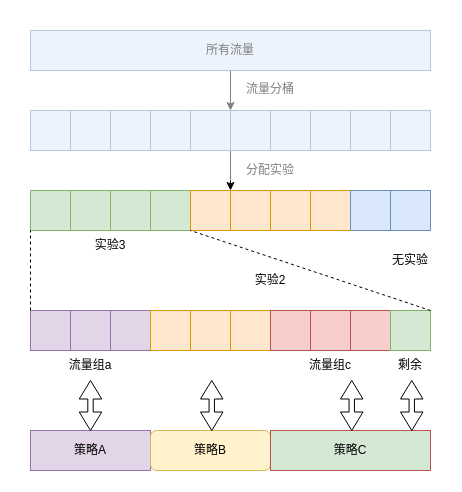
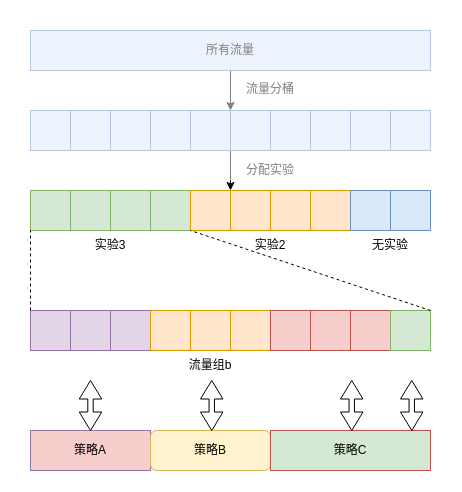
node "无实验": moved (411, 261) -> (391, 246)
node "实验2": moved (271, 281) -> (271, 246)
node "流量组a": removed
node "流量组b": added
node "流量组c": removed
node "剩余": removed
node "策略A": fillcolor #e1d5e7 -> #f8cecc
